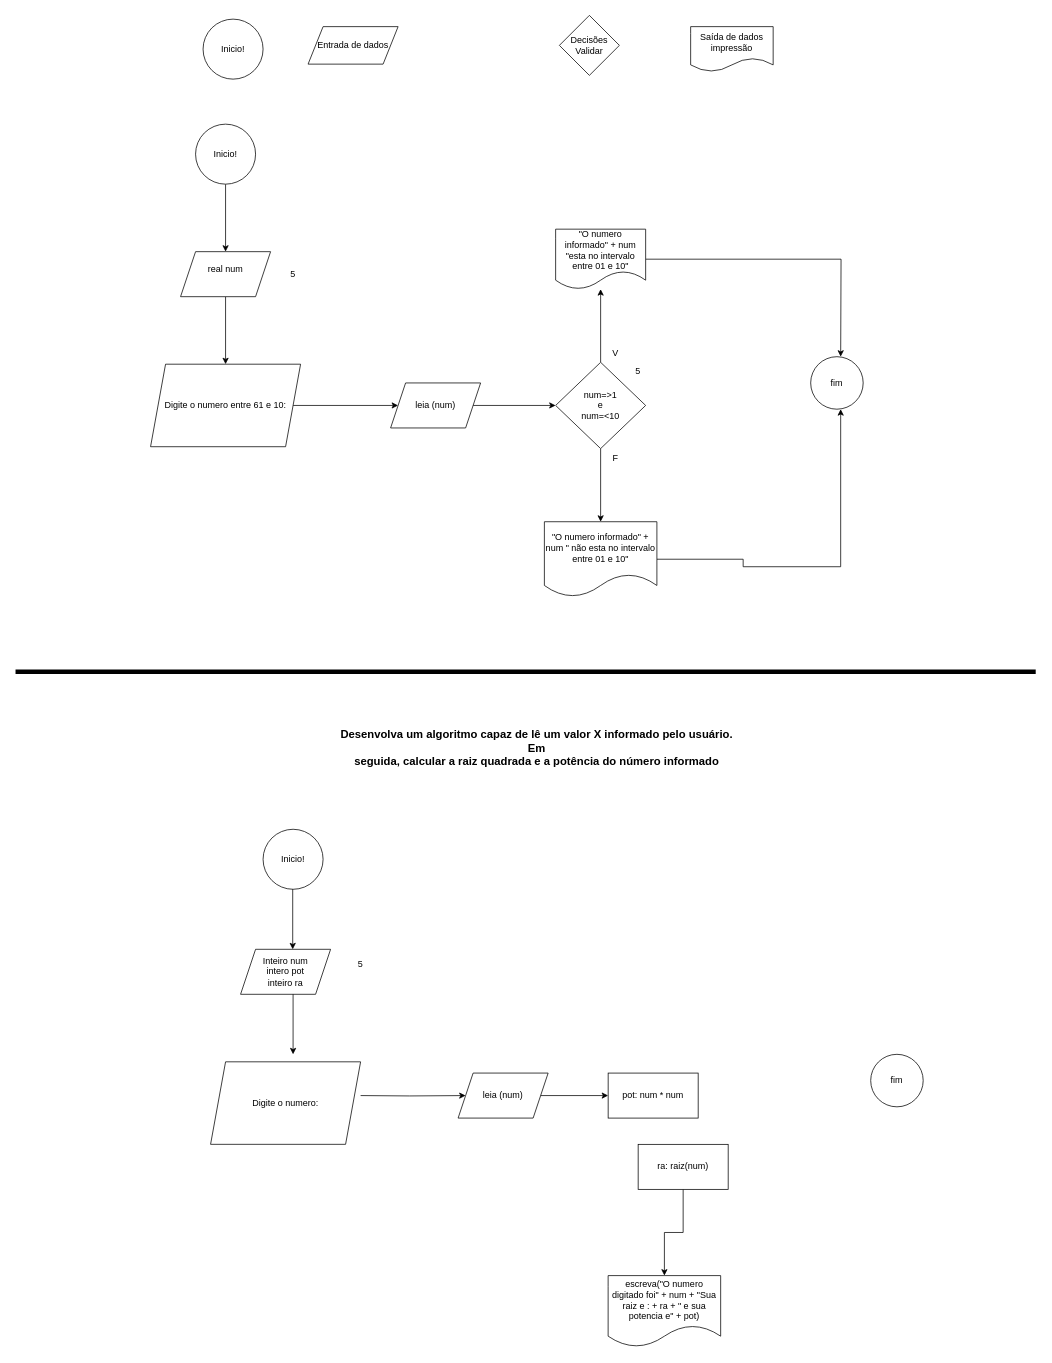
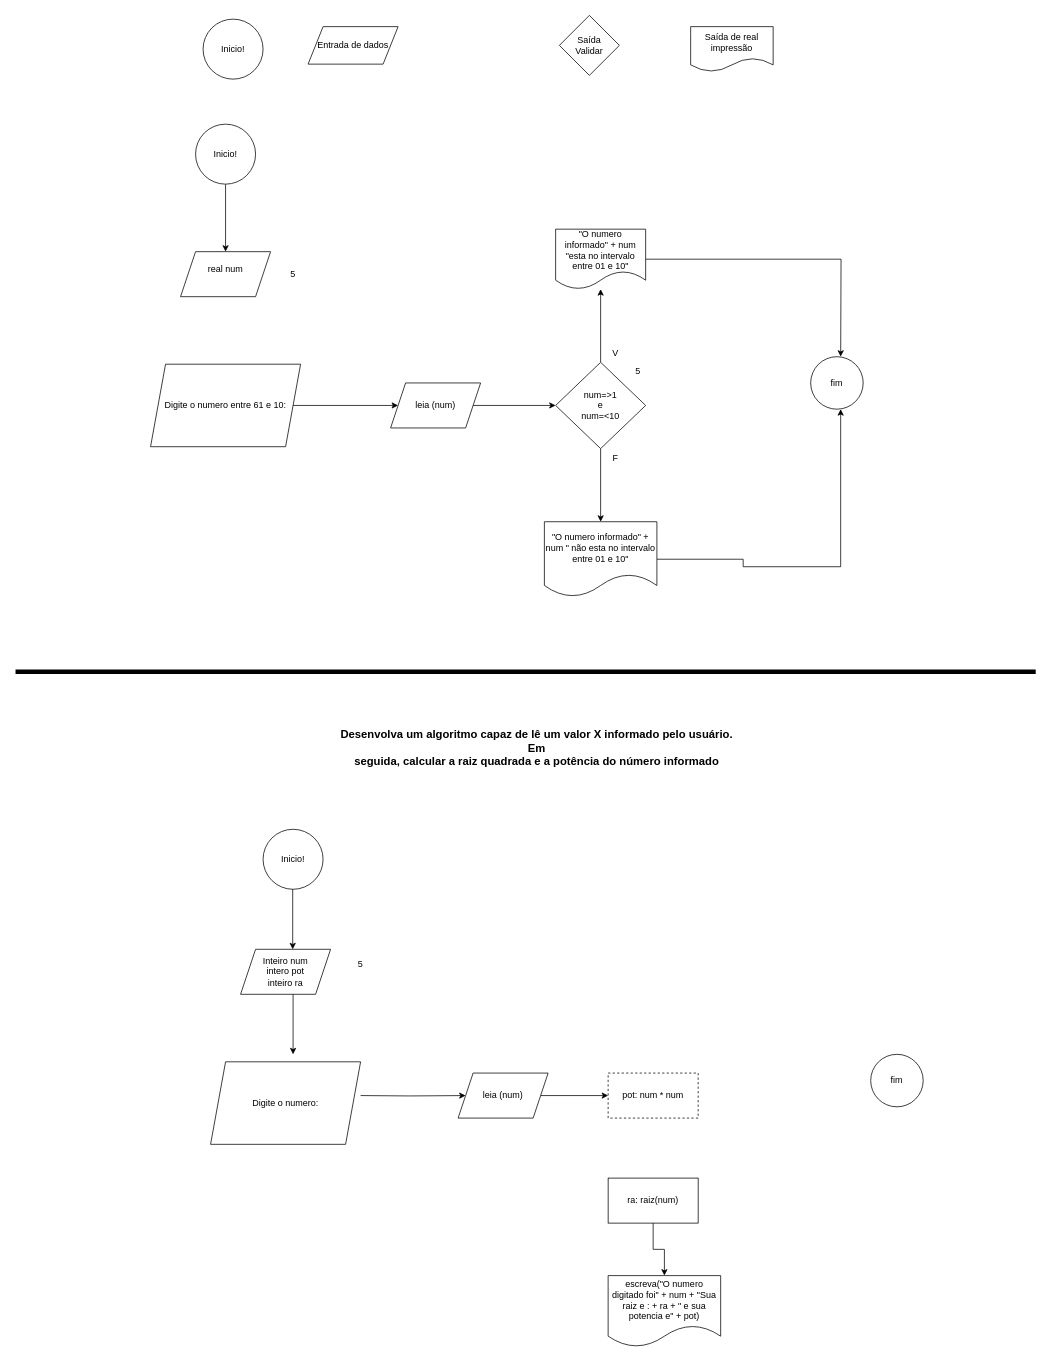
node "Saída de dados impressão": label "Saída de dados impressão" -> "Saída de real impressão"
node "Decisões Validar": label "Decisões Validar" -> "Saída Validar"
edge "real num" -> "Digite o numero entre 61 e 10:": removed
node "pot: num * num": style solid -> dashed
node "ra: raiz(num)": moved (683, 1167) -> (653, 1200)
